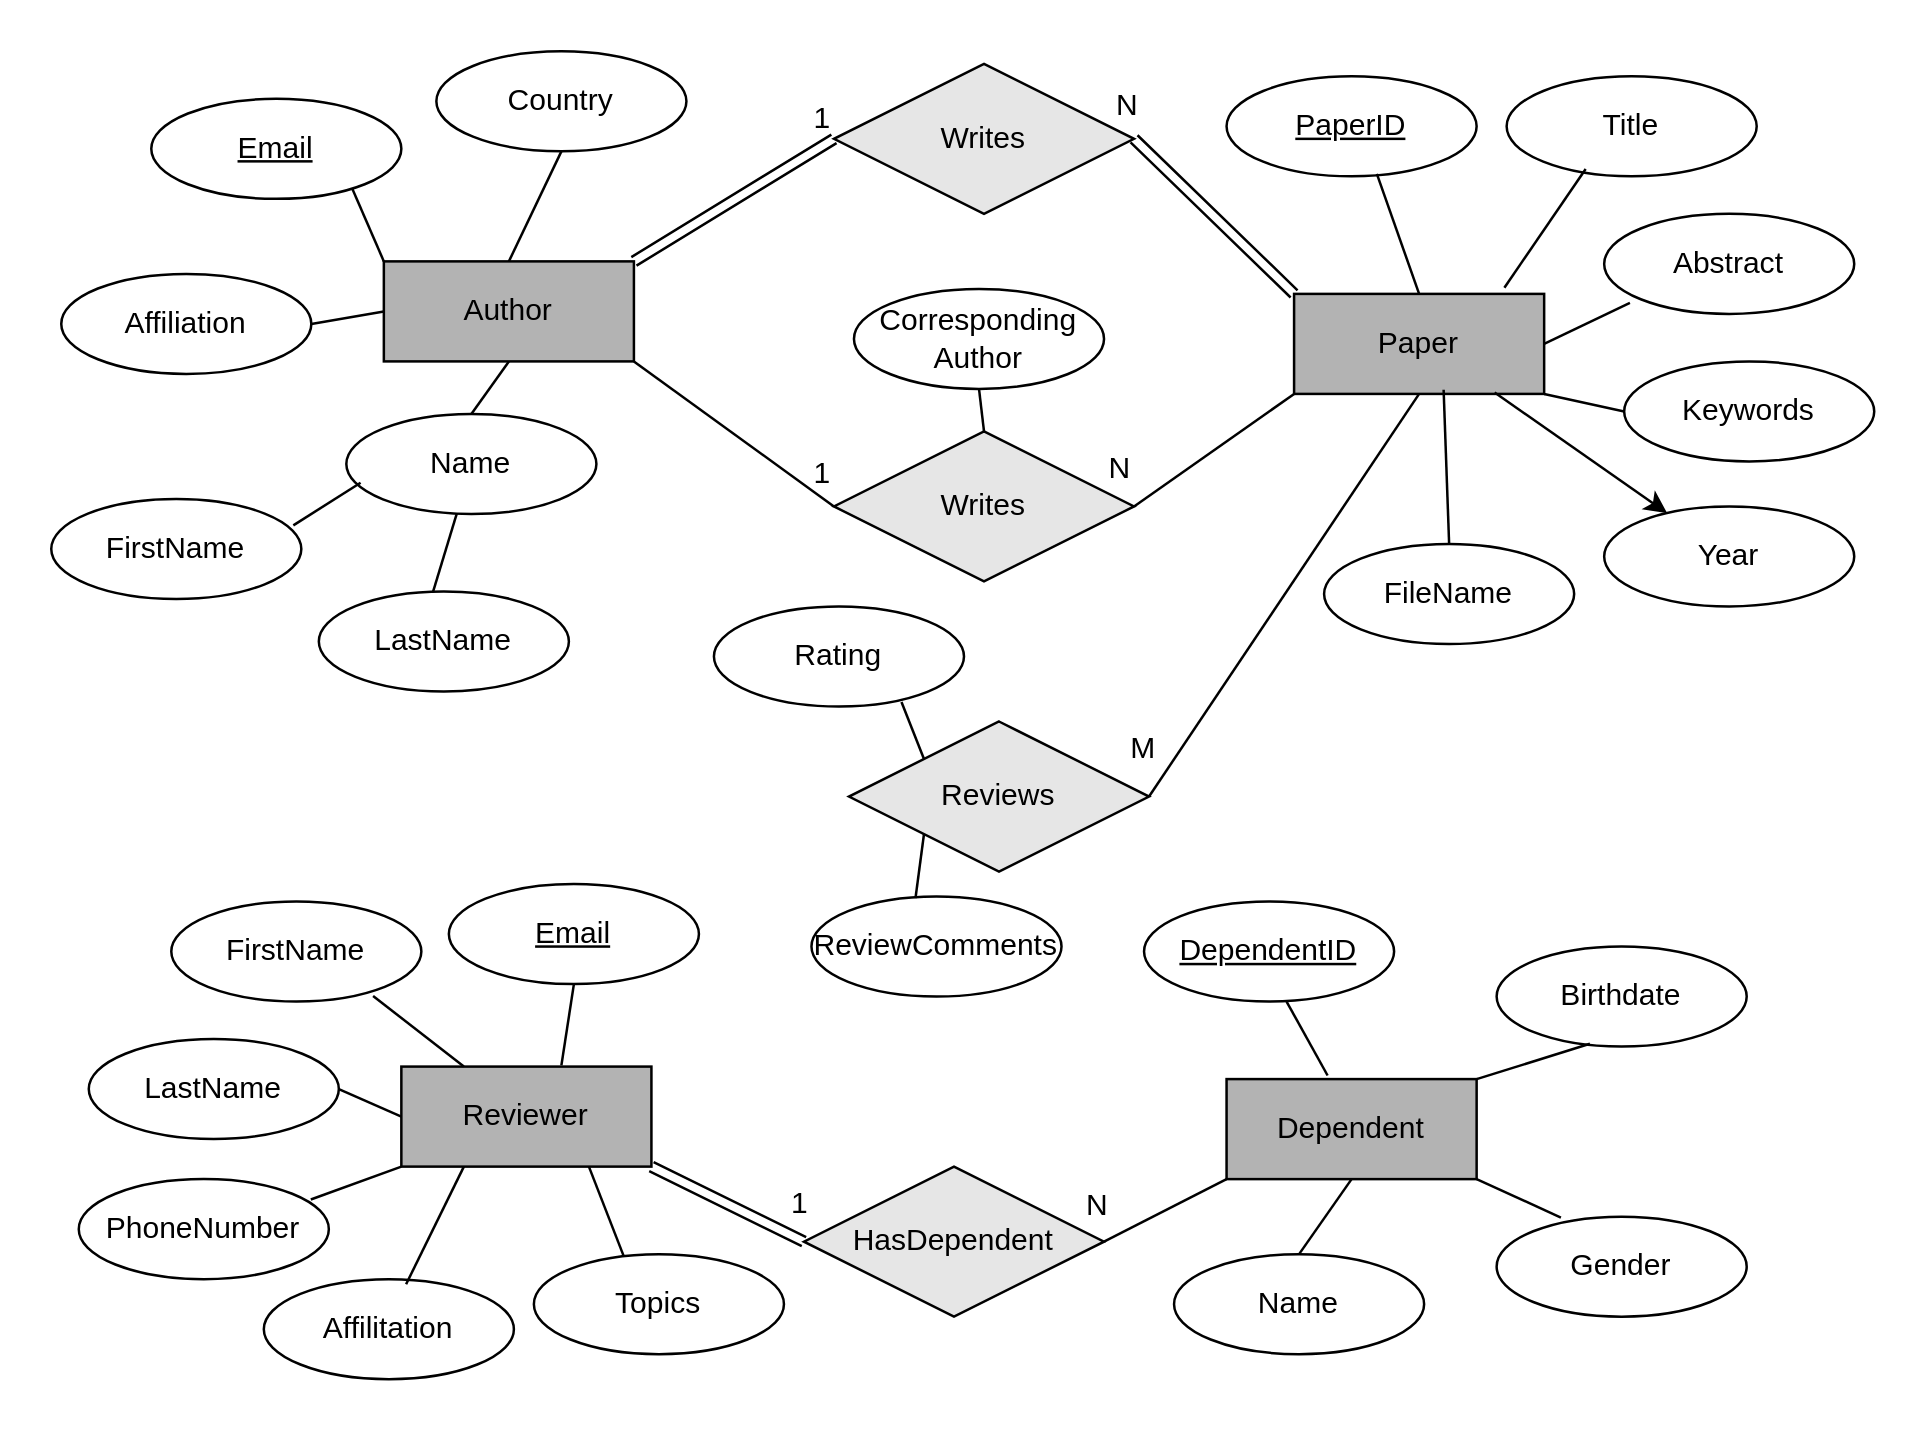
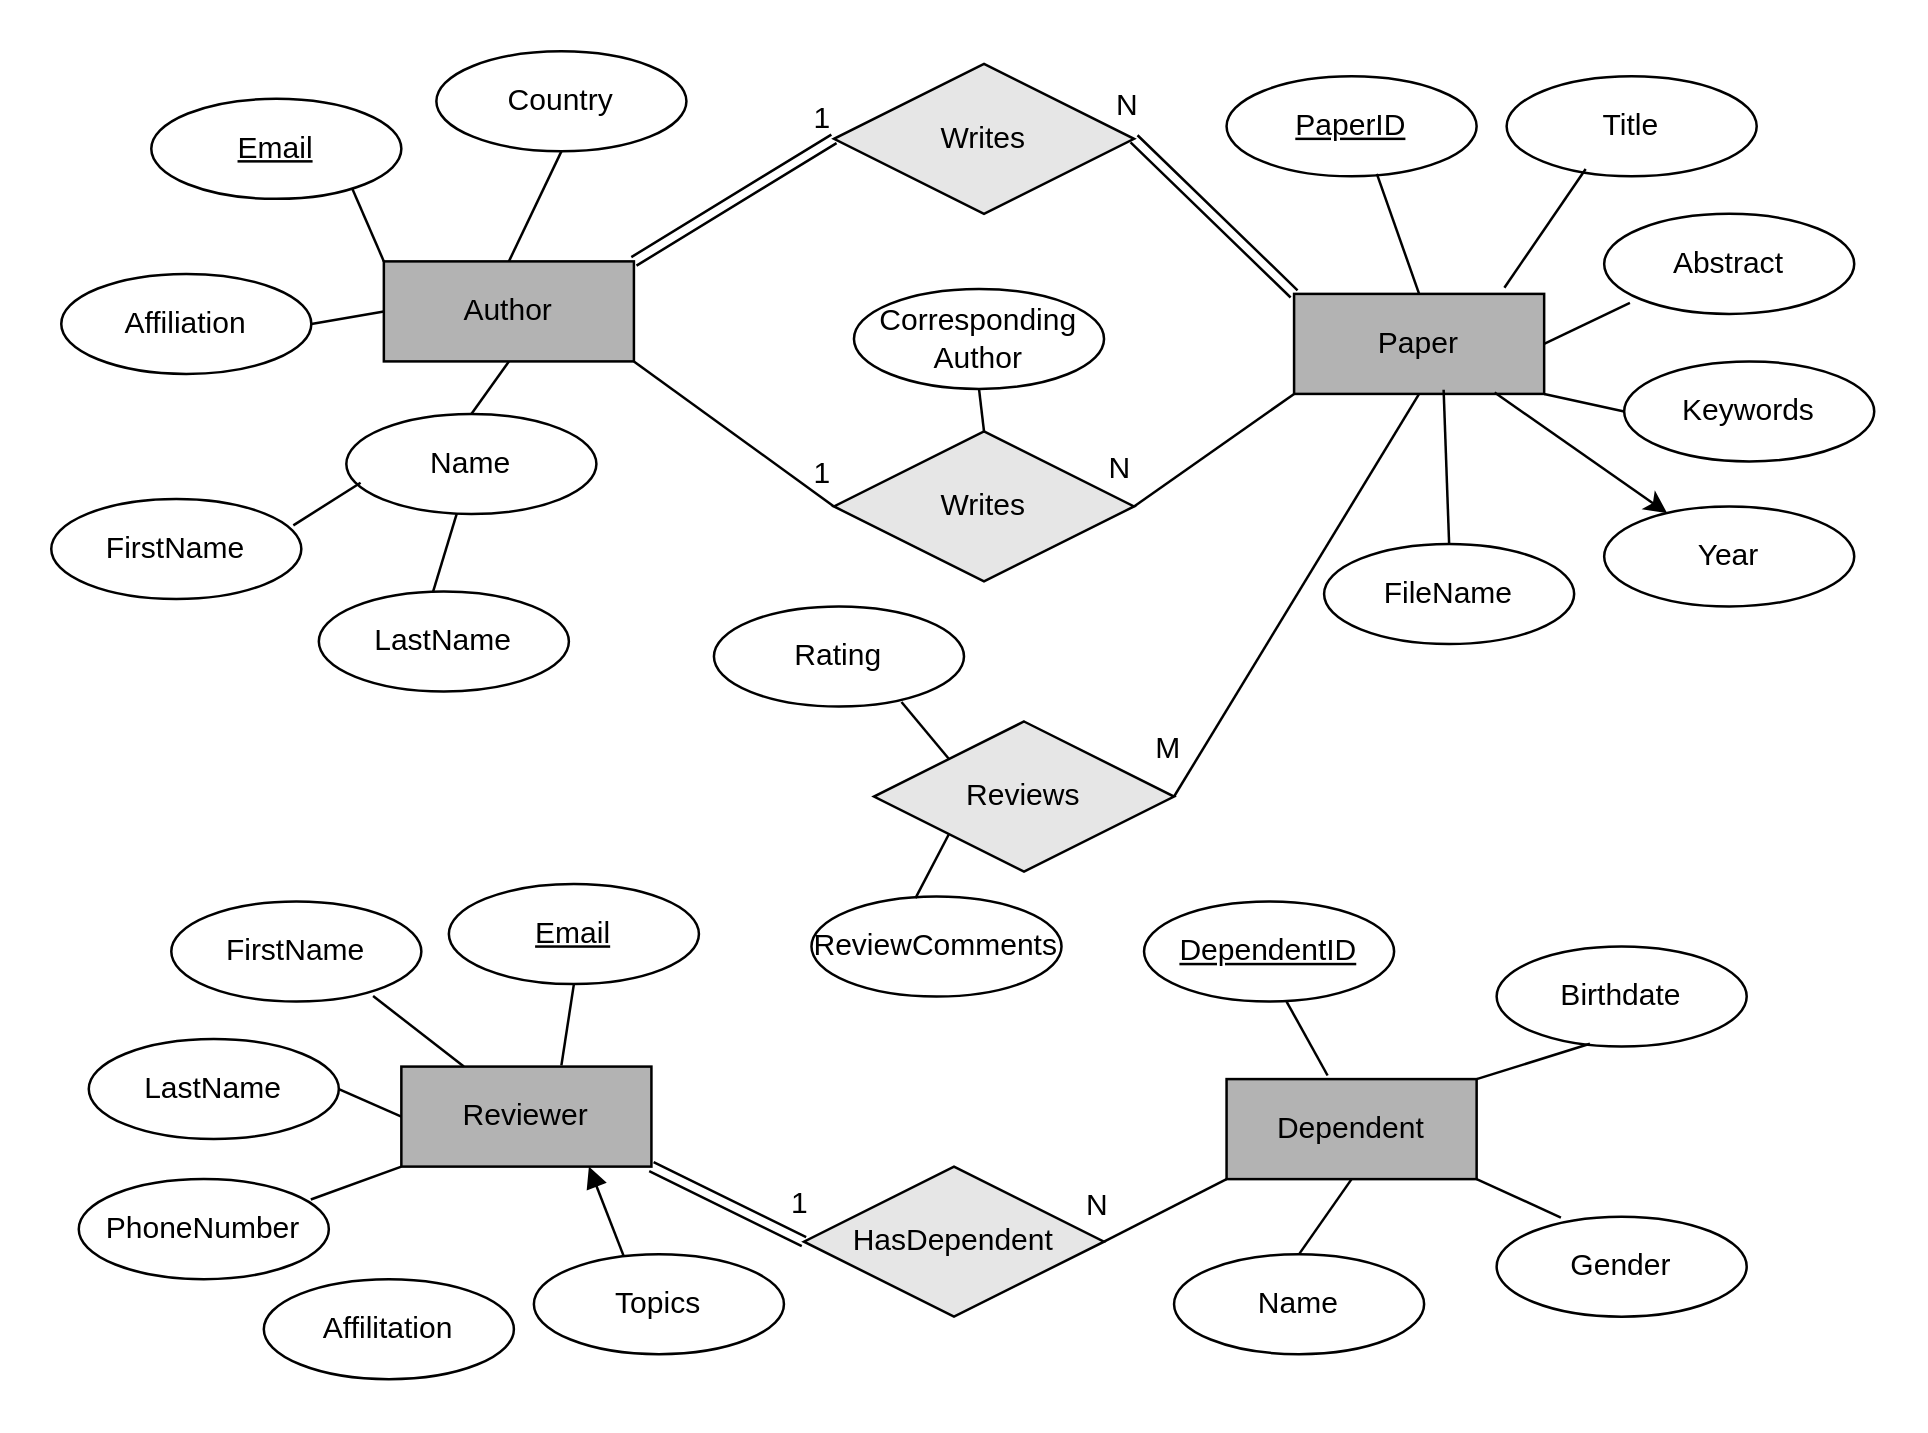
node "Reviews": moved (999, 796) -> (1024, 796)
edge "Reviewer" -- "Topics": arrowhead none -> block
edge "Reviewer" -- "Affilitation": removed
